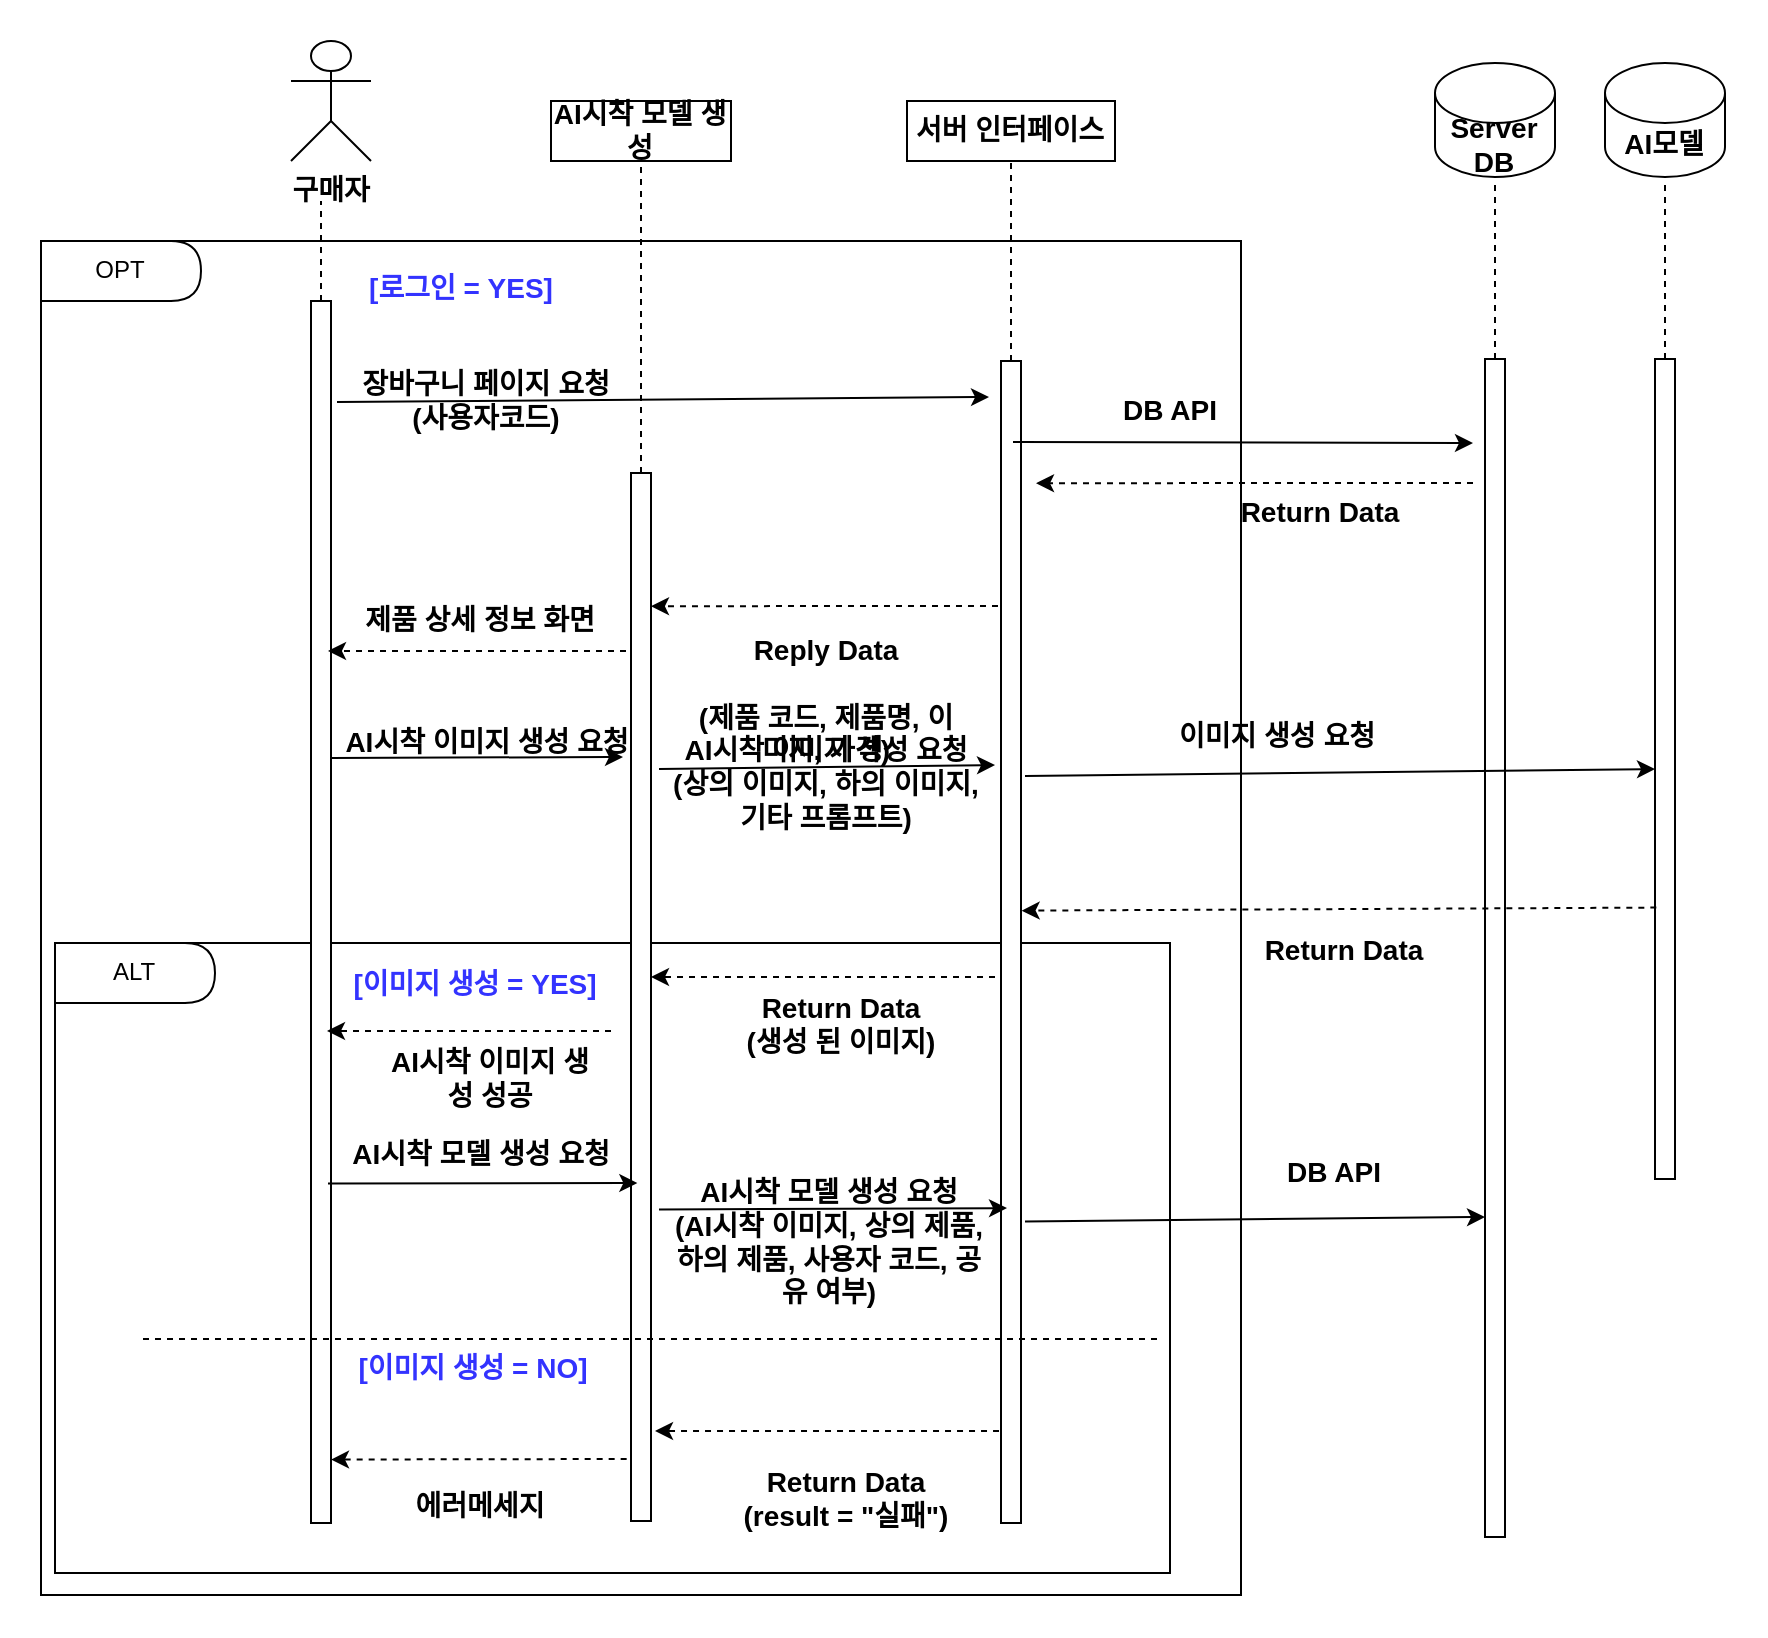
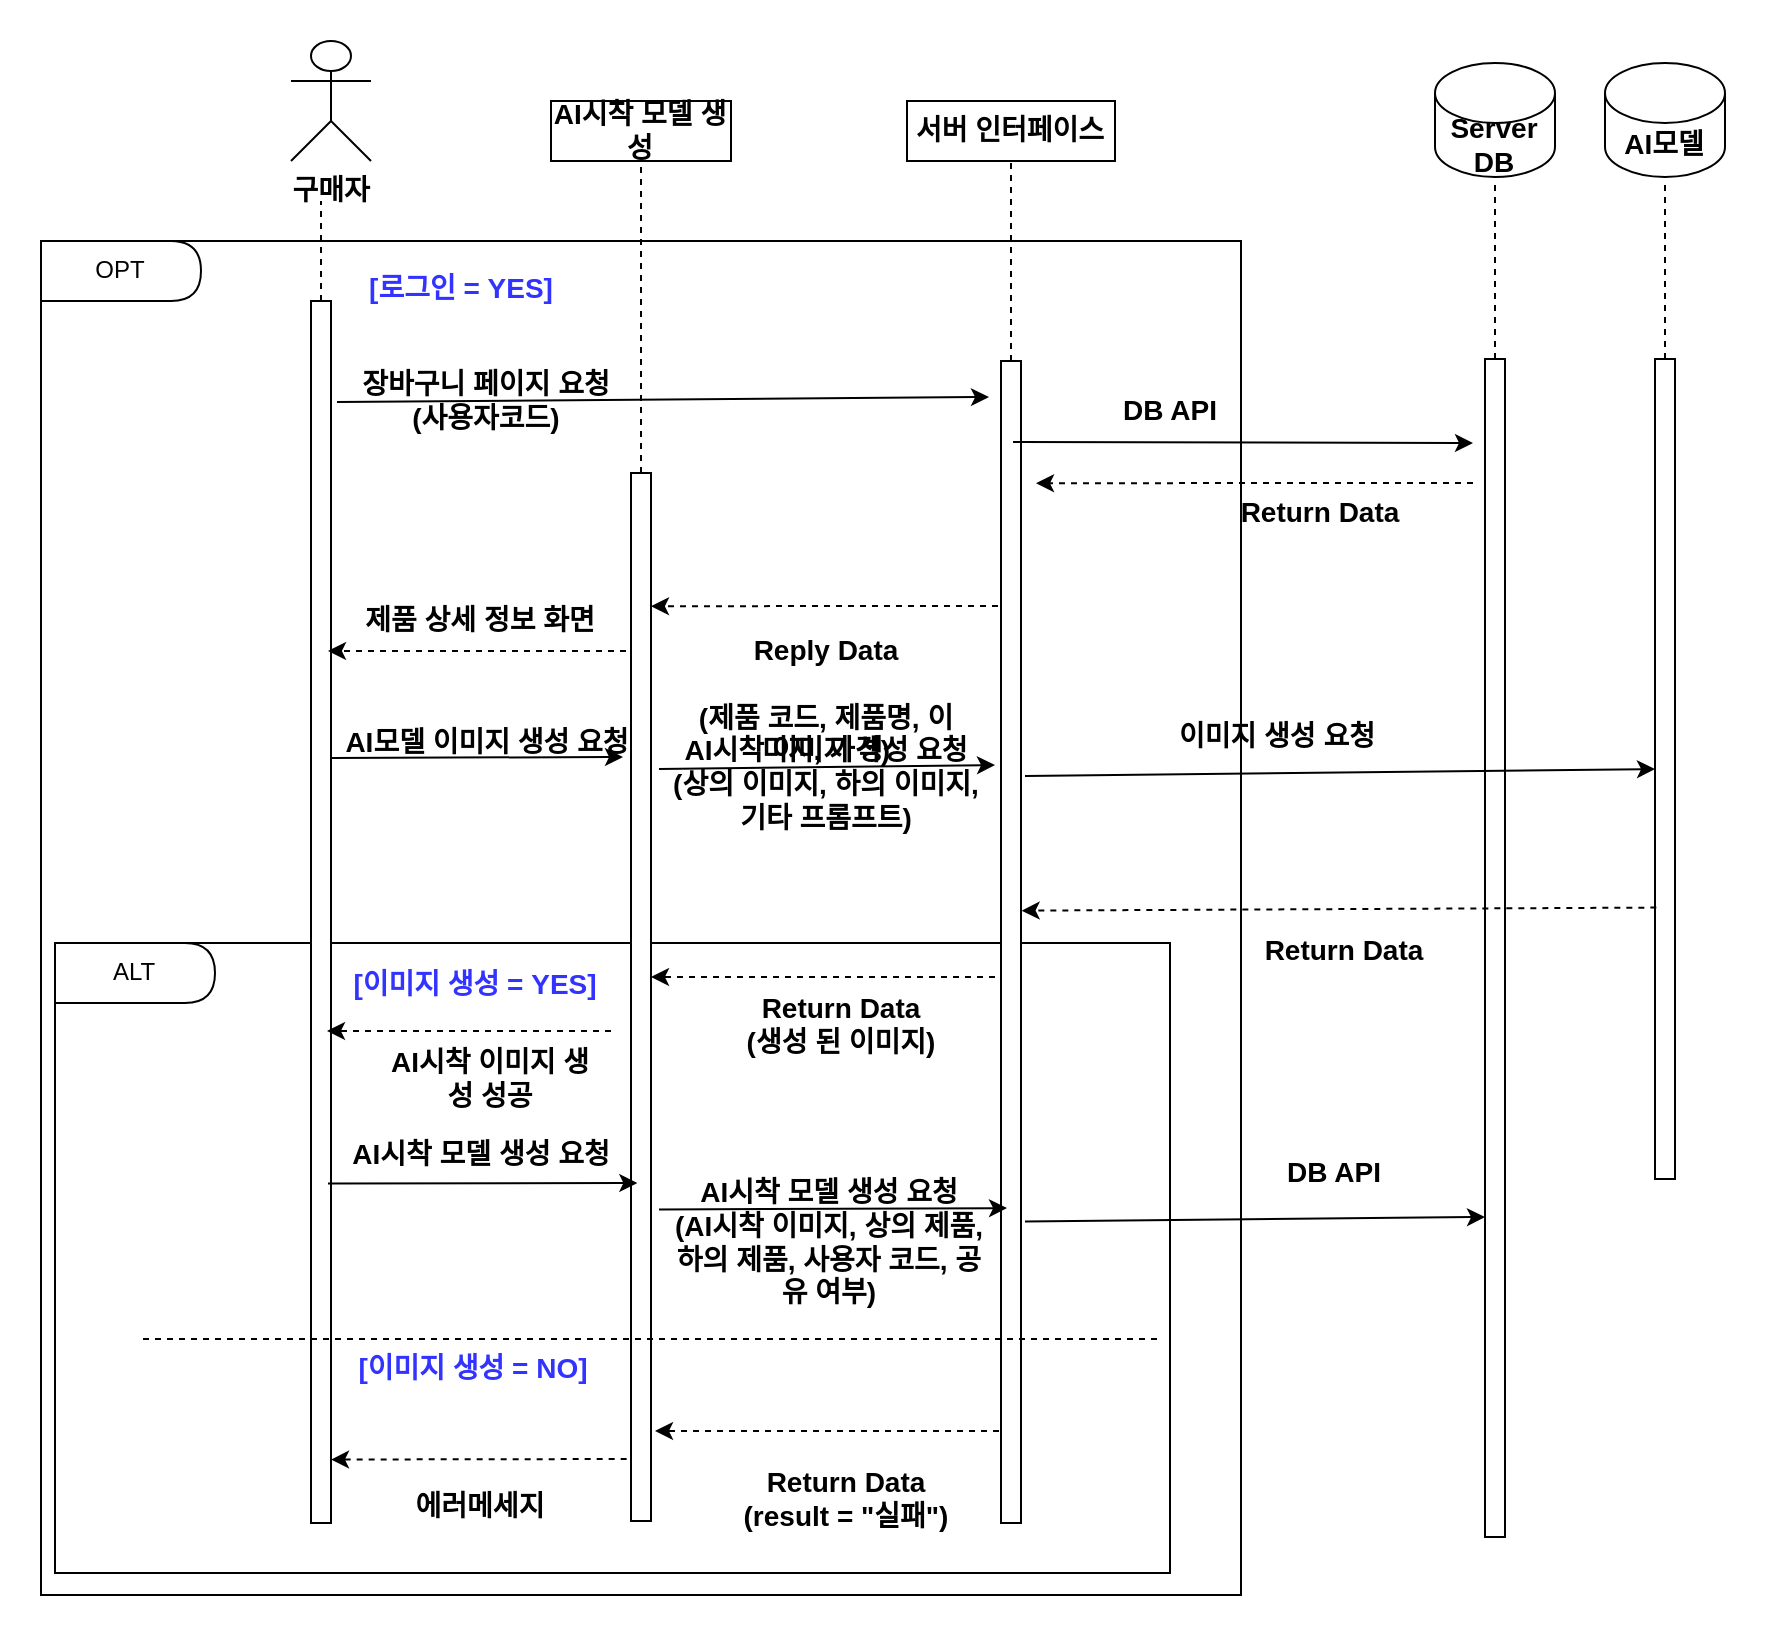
node "AI시착 이미지 생성 요청": label "AI시착 이미지 생성 요청" -> "AI모델 이미지 생성 요청"
